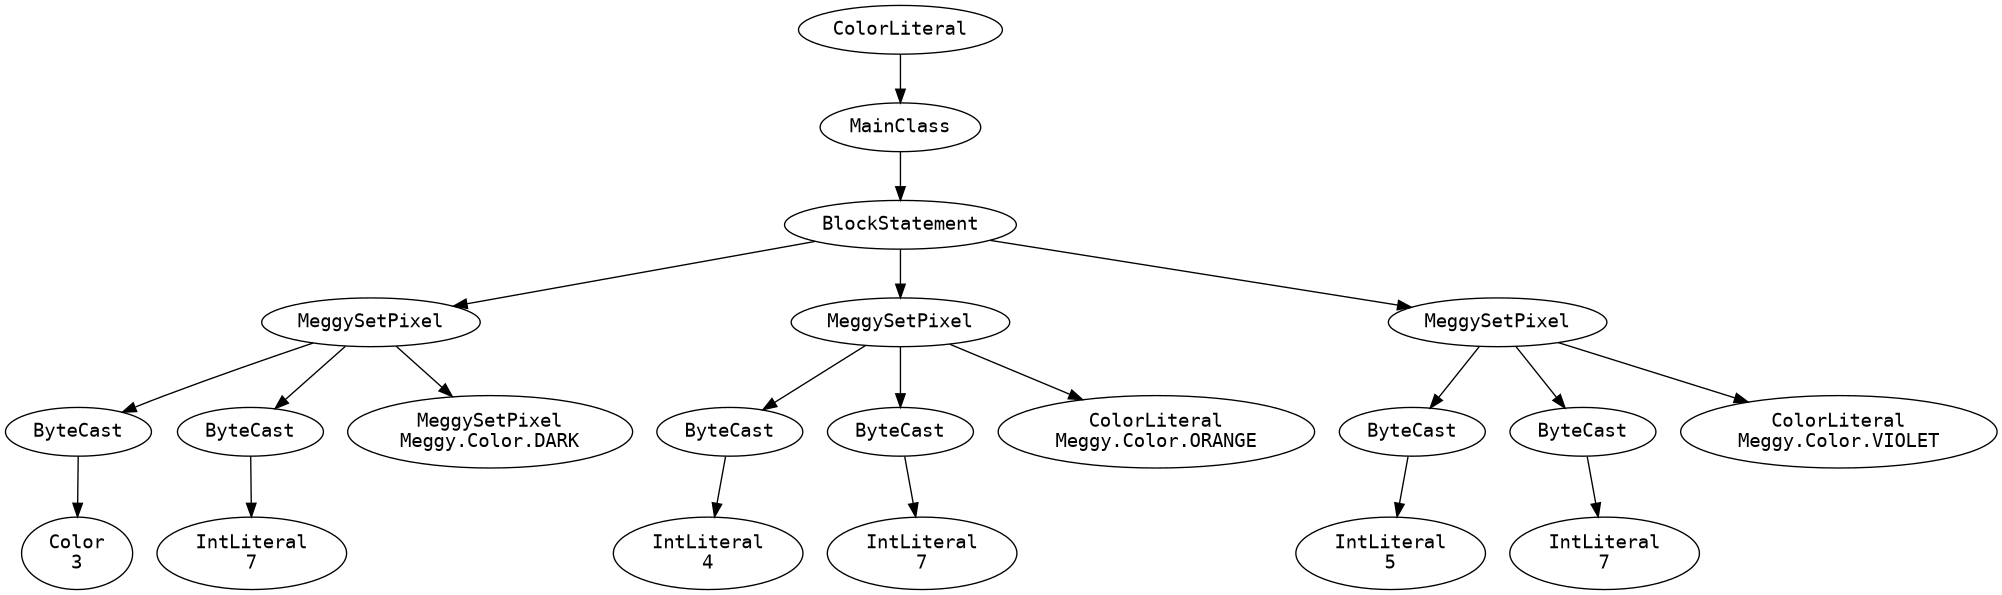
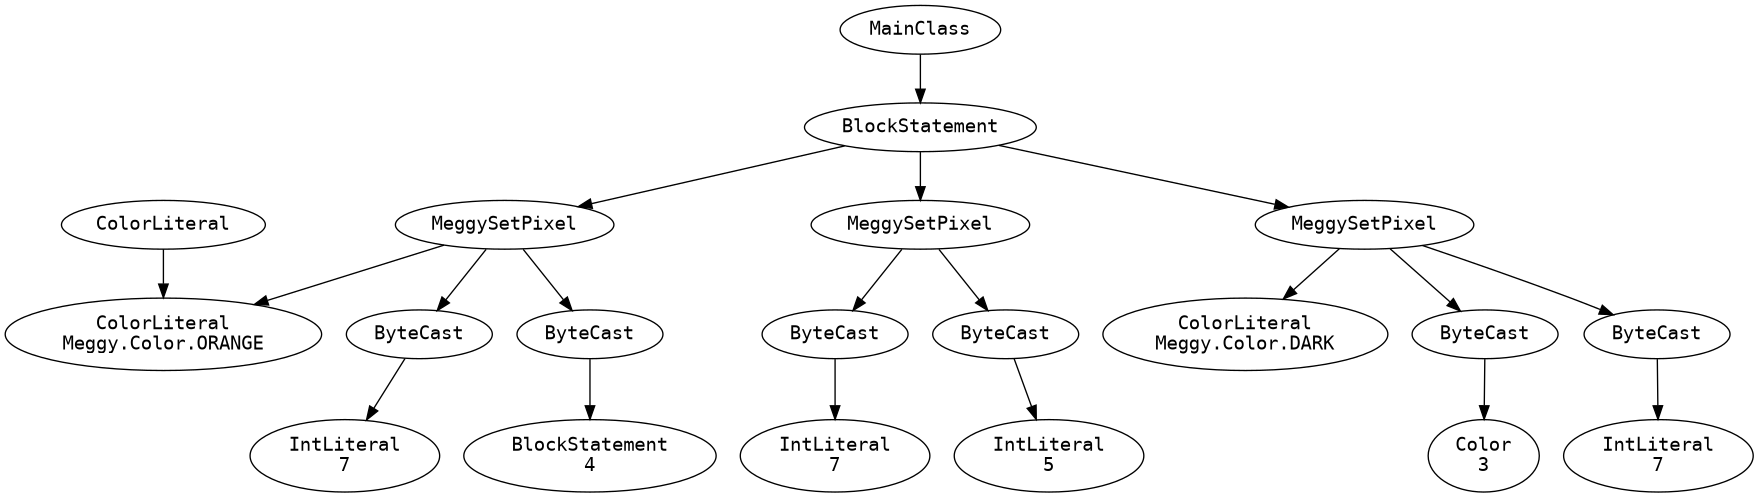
edge "ColorLiteral" -> "MainClass": now "ColorLiteral" -> "ColorLiteral Meggy.Color.ORANGE"
node "MeggySetPixel Meggy.Color.DARK": label "MeggySetPixel Meggy.Color.DARK" -> "ColorLiteral Meggy.Color.DARK"
node "ColorLiteral Meggy.Color.VIOLET": removed
node "IntLiteral 4": label "IntLiteral 4" -> "BlockStatement 4"
